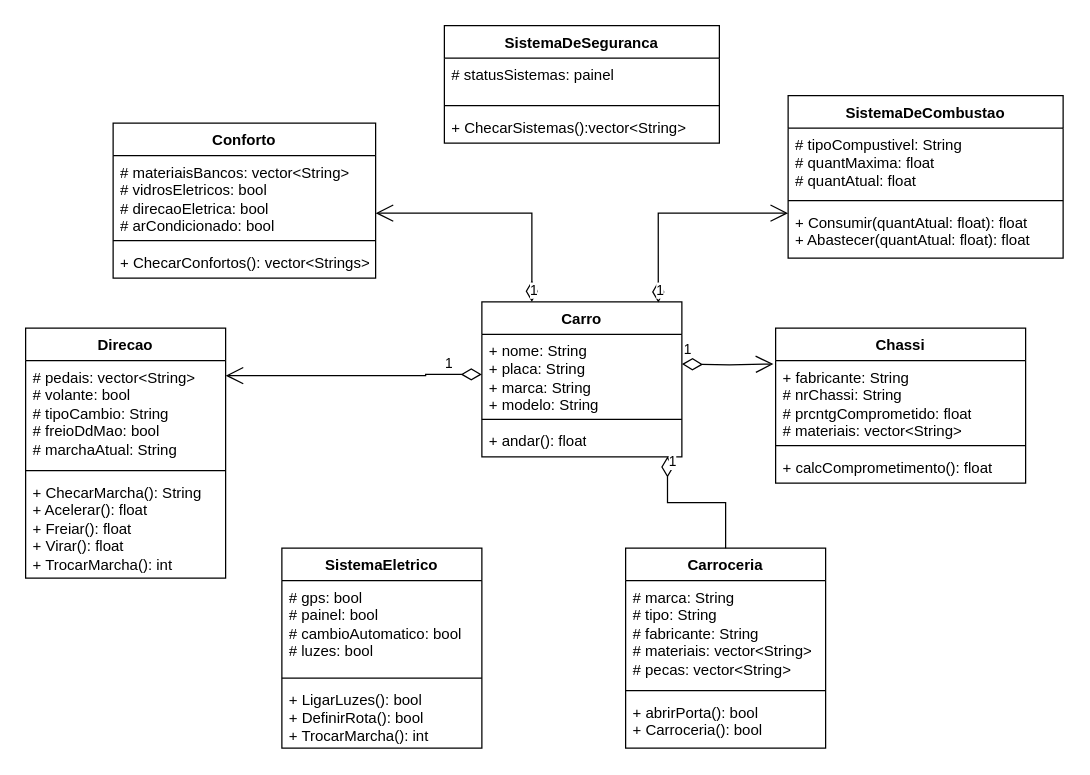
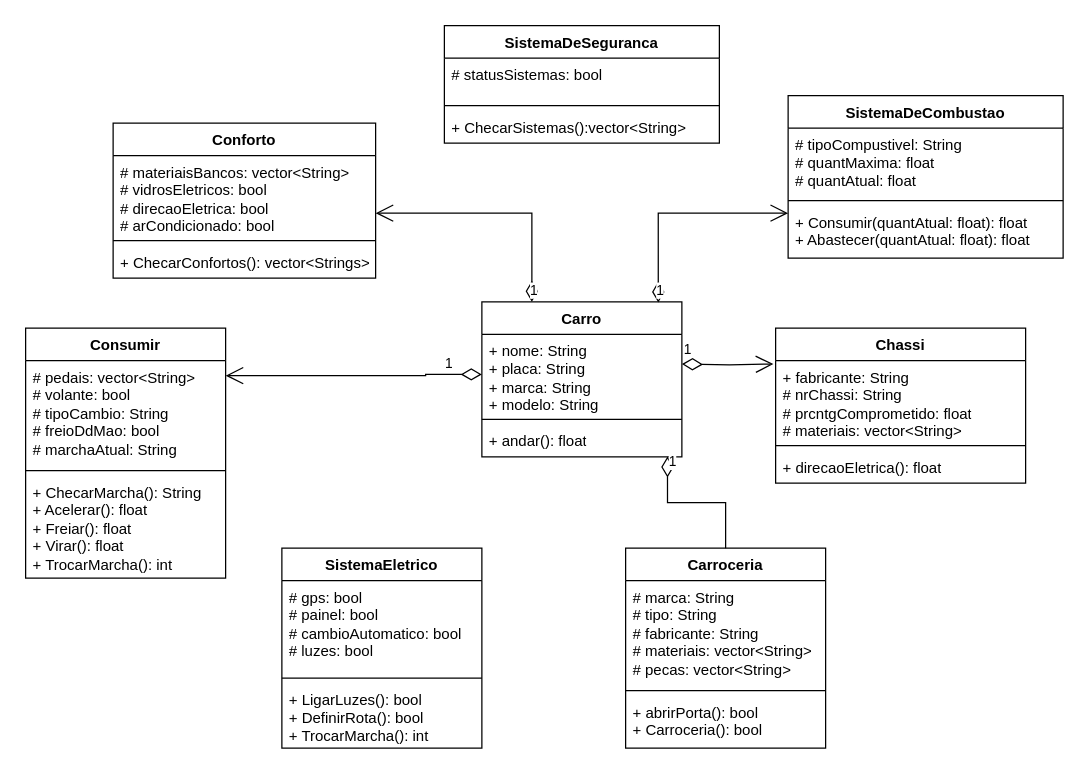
node "# statusSistemas: painel": label "# statusSistemas: painel" -> "# statusSistemas: bool"
node "Direcao": label "Direcao" -> "Consumir"
node "+ calcComprometimento(): float": label "+ calcComprometimento(): float" -> "+ direcaoEletrica(): float"
